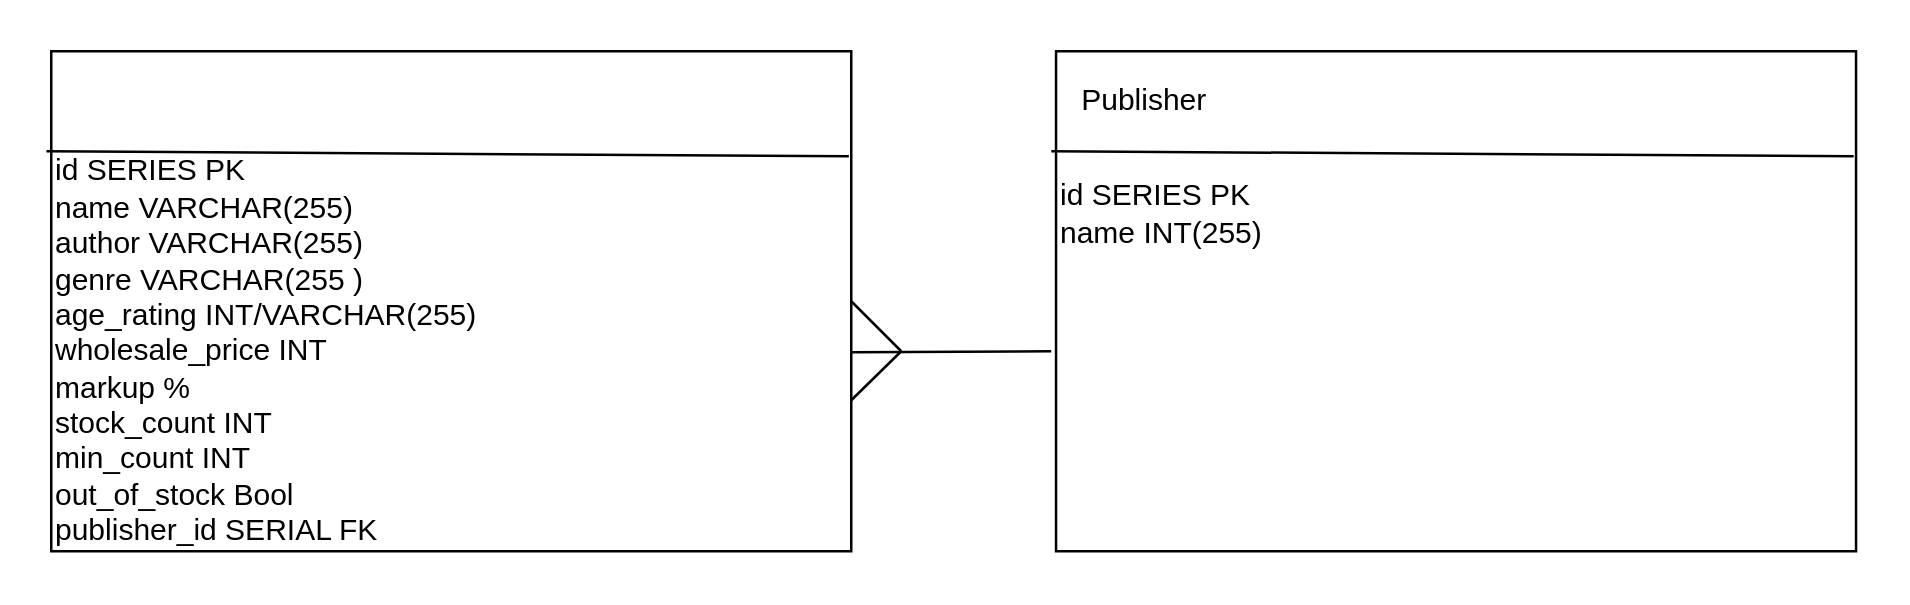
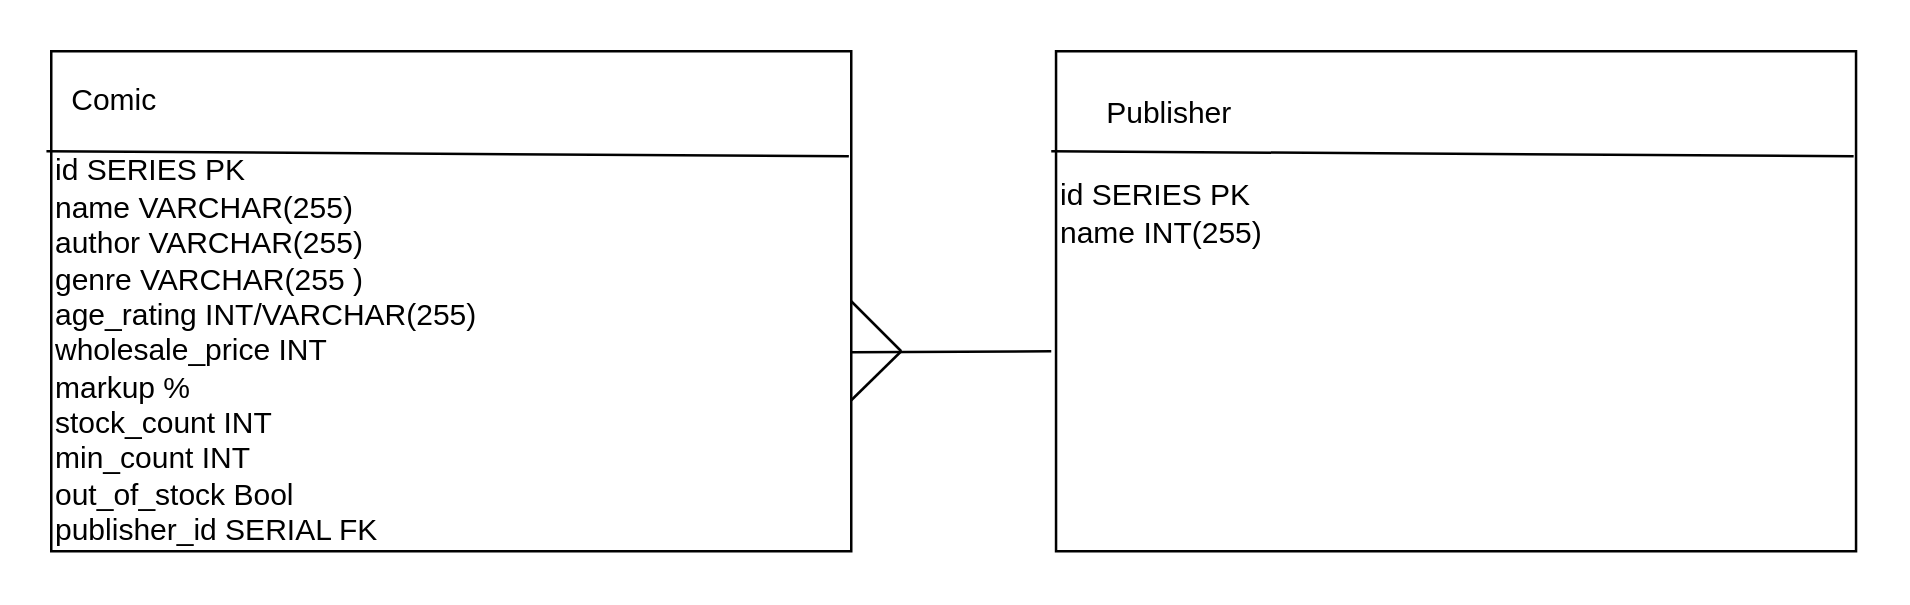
node "Comic": added
node "Publisher": moved (1144, 101) -> (1169, 114)
